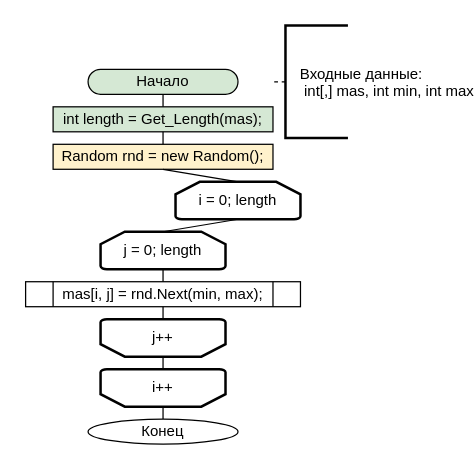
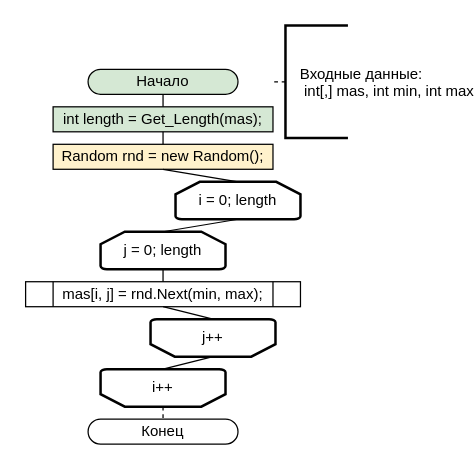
node "j++": moved (163, 338) -> (213, 338)
edge "i++" -- "Конец": style solid -> dashed
node "Конец": shape ellipse -> rounded rectangle
